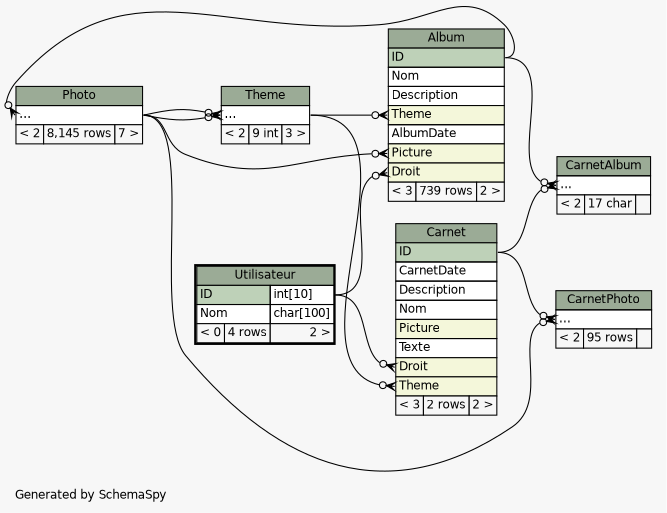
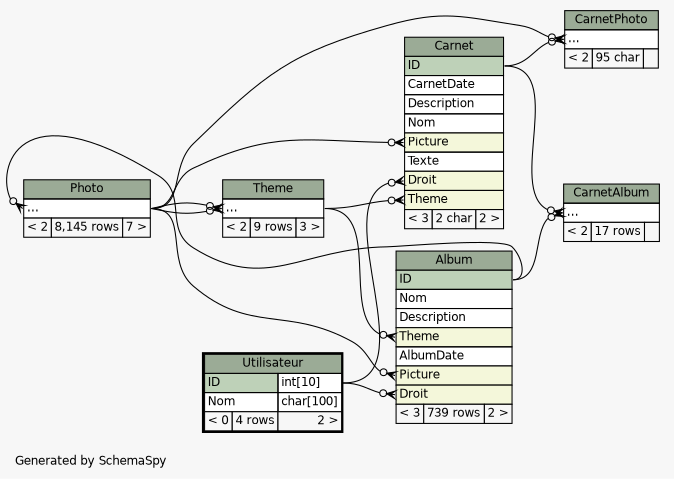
node "Theme": text "9 int" -> "9 rows"
edge "Photo" -> "Carnet": added
node "CarnetAlbum": text "17 char" -> "17 rows"
node "CarnetPhoto": text "95 rows" -> "95 char"
node "Carnet": text "2 rows" -> "2 char"
